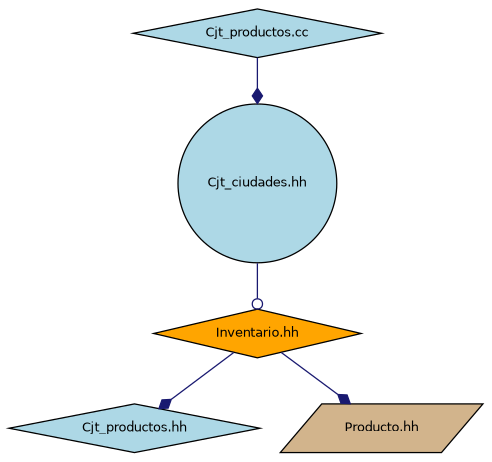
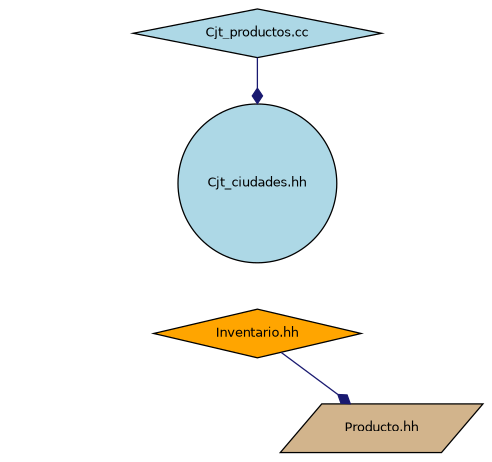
edge "Cjt_ciudades.hh" -> "Inventario.hh": removed
node "Cjt_productos.hh": removed
